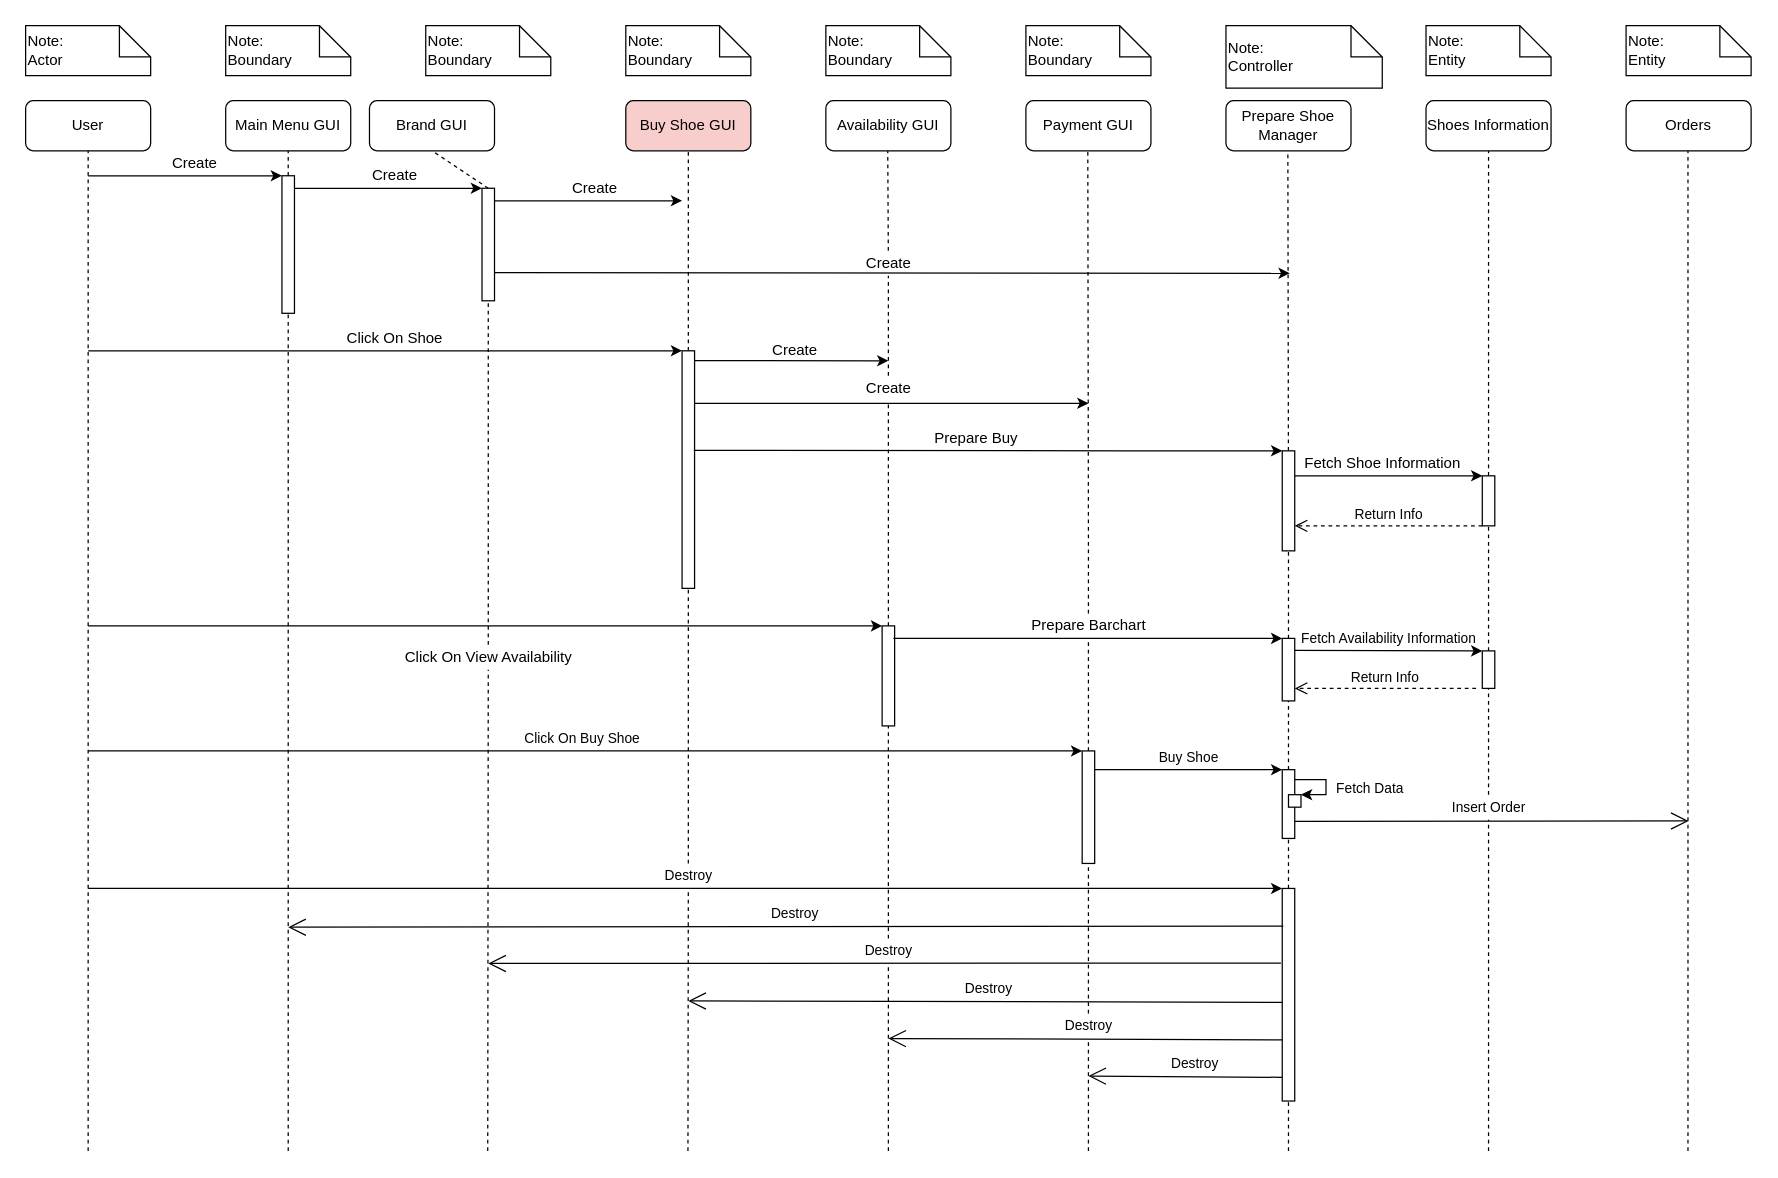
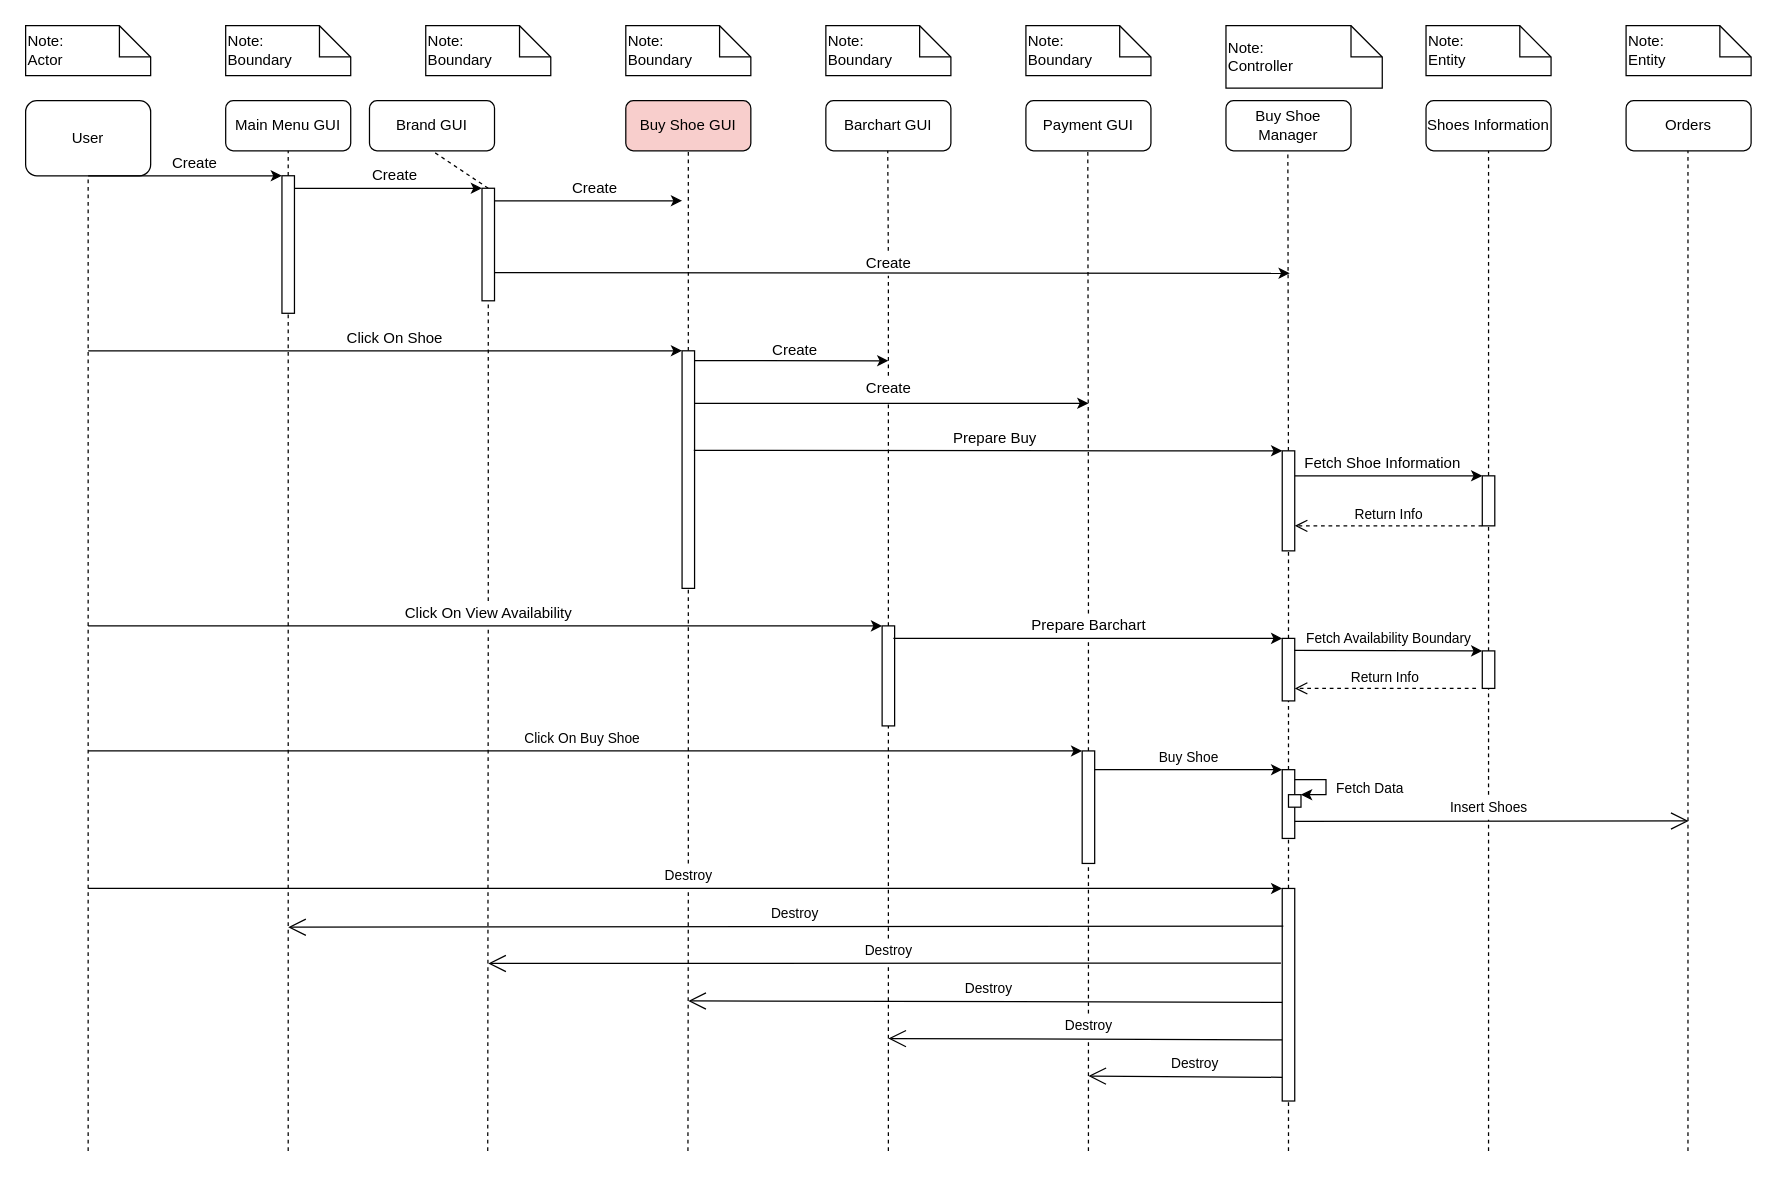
node "User": size 125x50 -> 125x75
node "Availability GUI": label "Availability GUI" -> "Barchart GUI"
node "Prepare Shoe Manager": label "Prepare Shoe Manager" -> "Buy Shoe Manager"
node "Prepare Buy": moved (976, 438) -> (994, 438)
node "Fetch Availability Information": label "Fetch Availability Information" -> "Fetch Availability Boundary"
node "Click On View Availability": moved (488, 657) -> (488, 613)
node "Insert Order": label "Insert Order" -> "Insert Shoes"
